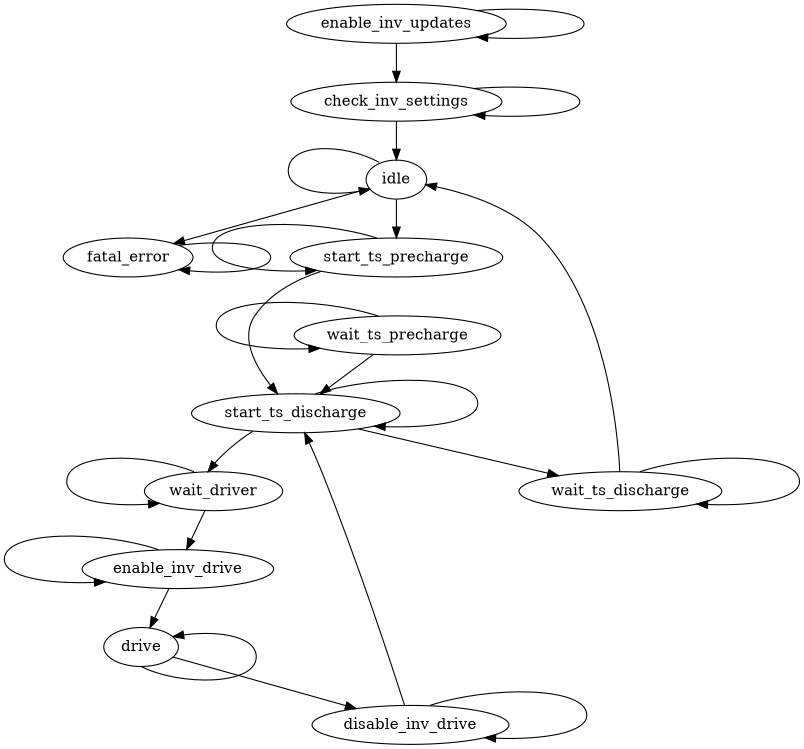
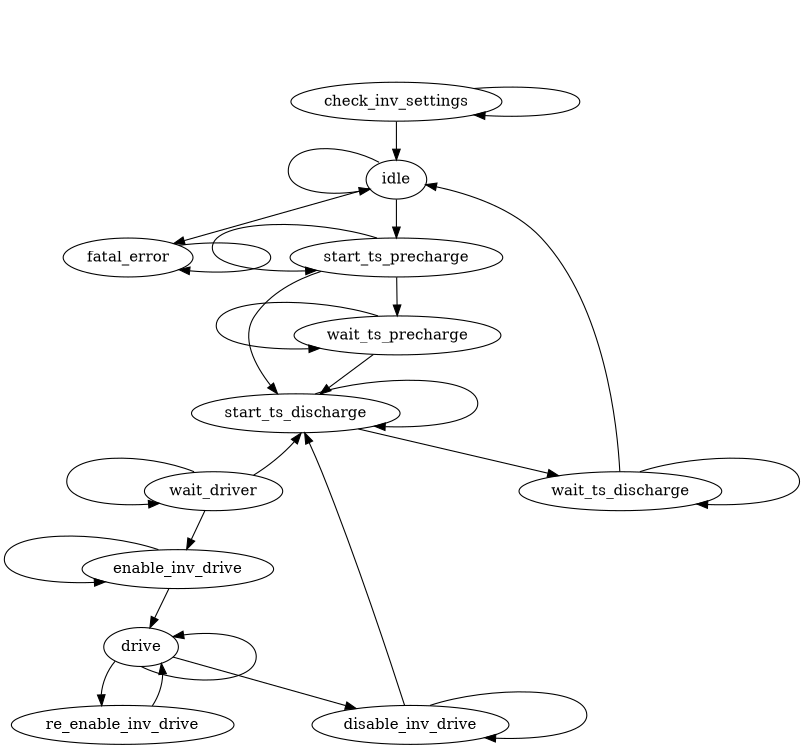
node "enable_inv_updates": removed
edge "start_ts_precharge" -> "wait_ts_precharge": added
edge "start_ts_discharge" -> "wait_driver": reversed
node "re_enable_inv_drive": added
